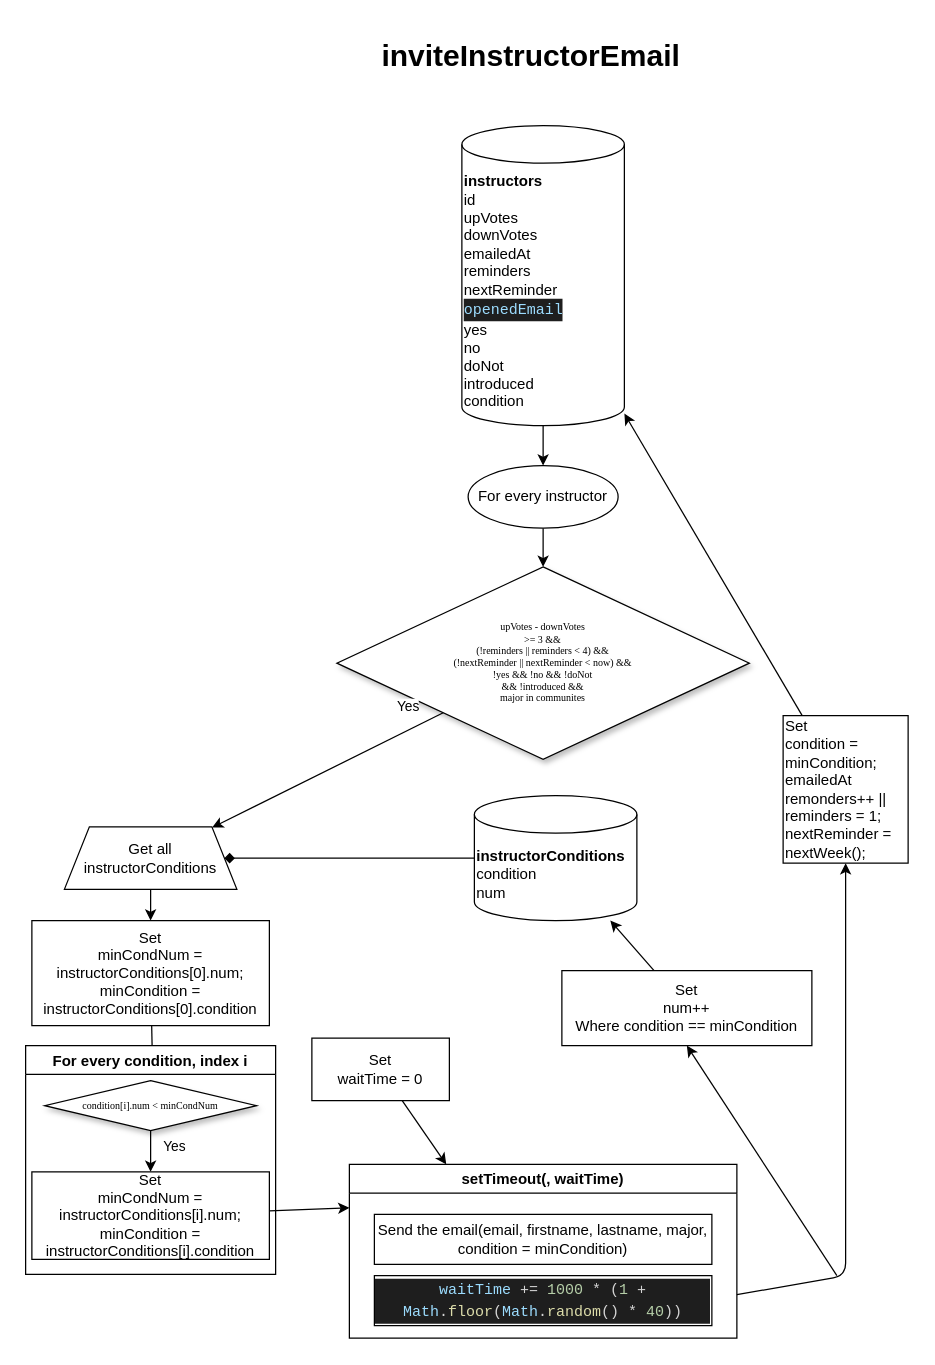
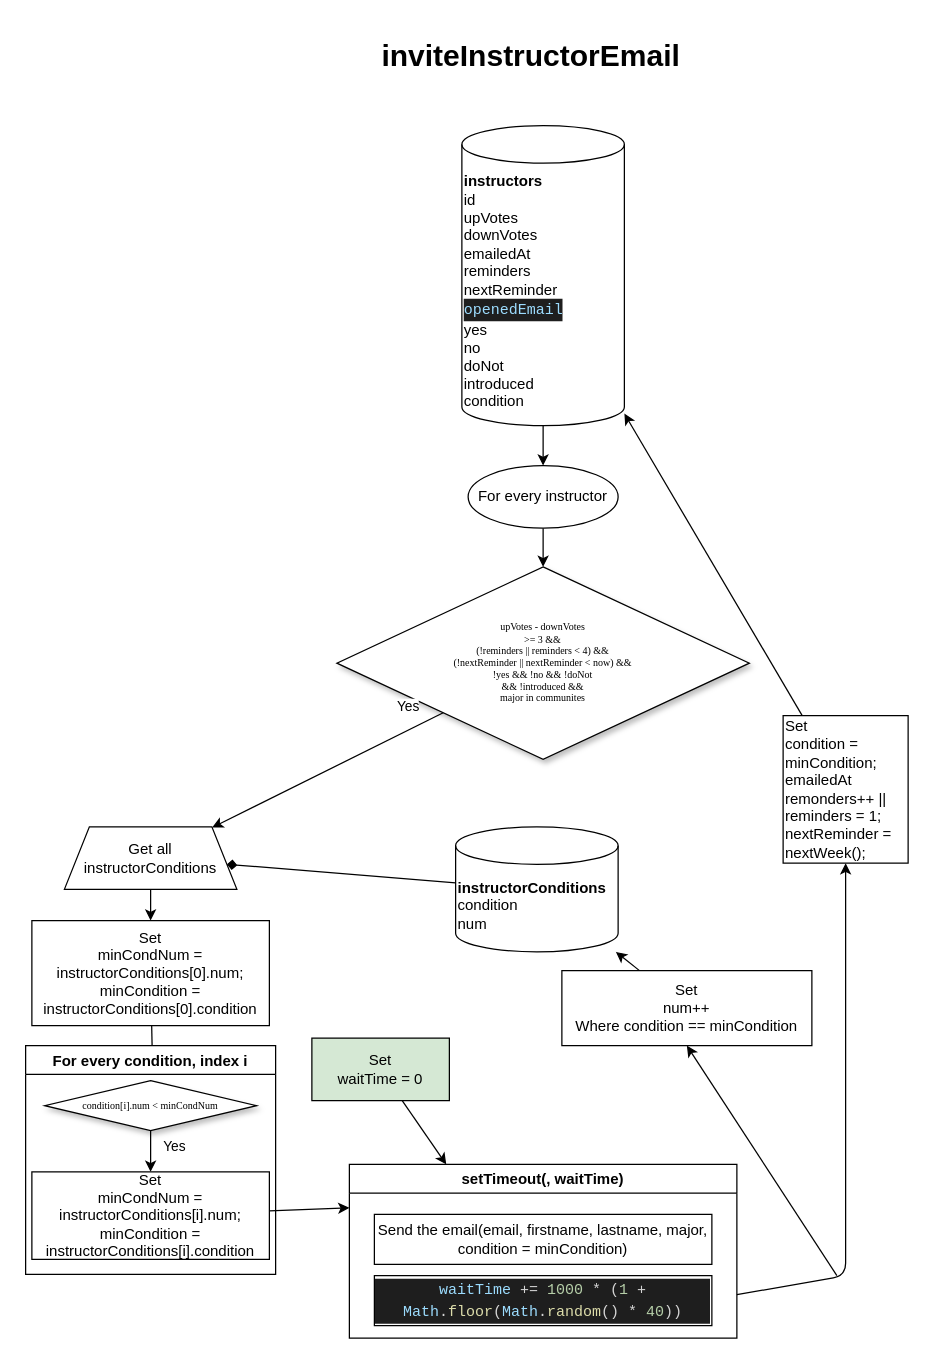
node "instructorConditions condition num": moved (556, 858) -> (537, 889)
node "Set waitTime = 0": fillcolor #ffffff -> #d5e8d4
